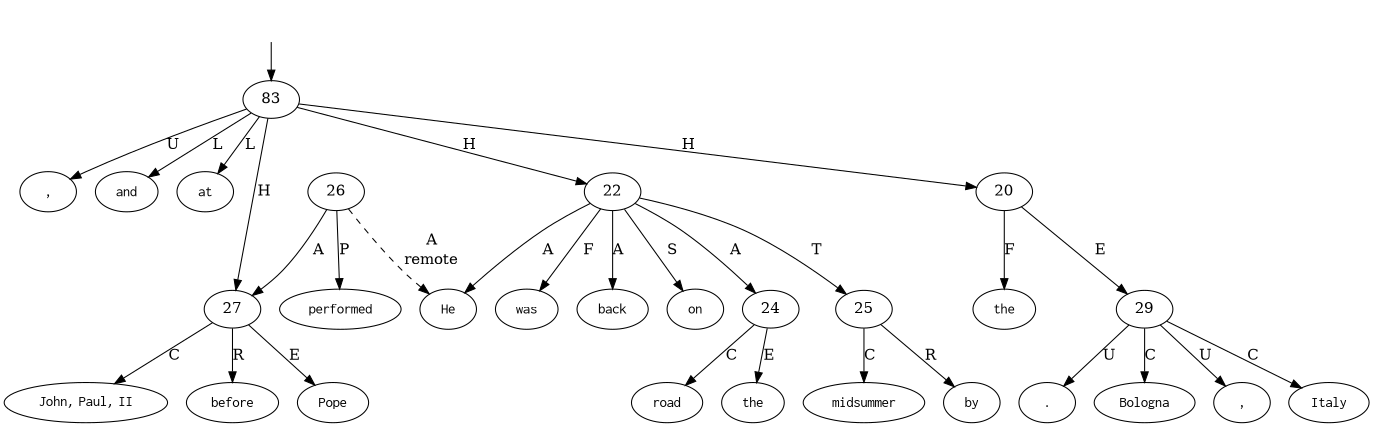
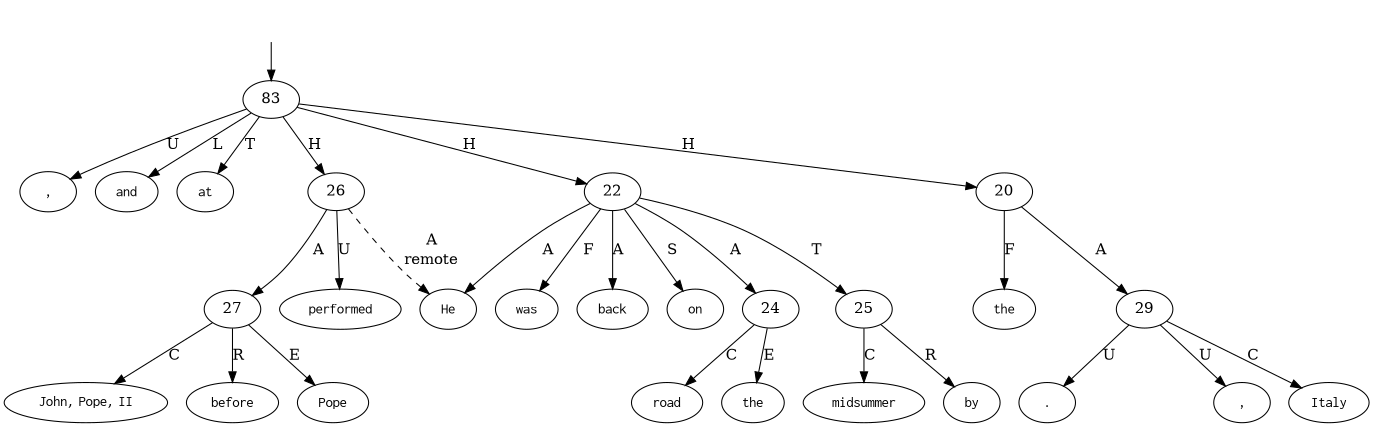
edge "83" -> "at": label "L" -> "T"
edge "83" -> "27": now "83" -> "26"
edge "26" -> "performed": label "P" -> "U"
edge "20" -> "29": label "E" -> "A"
node "John": text "Paul" -> "Pope"
node "Bologna": removed
